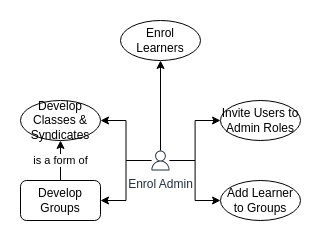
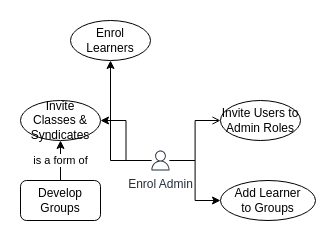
node "Enrol Learners": moved (161, 41) -> (111, 41)
node "Develop Classes & Syndicates": label "Develop Classes & Syndicates" -> "Invite Classes & Syndicates"
edge "Enrol Admin" -> "Invite Users to Admin Roles": arrowhead classic -> open
edge "Enrol Admin" -> "Develop Groups": removed
node "Add Learner to Groups": size 80x40 -> 95x40
